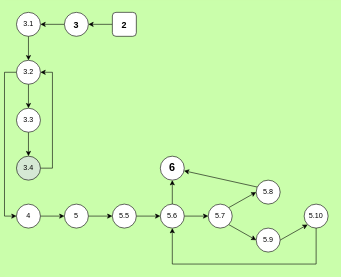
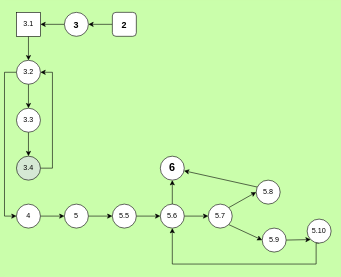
node "3.1": shape ellipse -> rectangle
node "5.10": moved (317, 216) -> (320, 231)
node "5.9": moved (269, 240) -> (275, 240)
